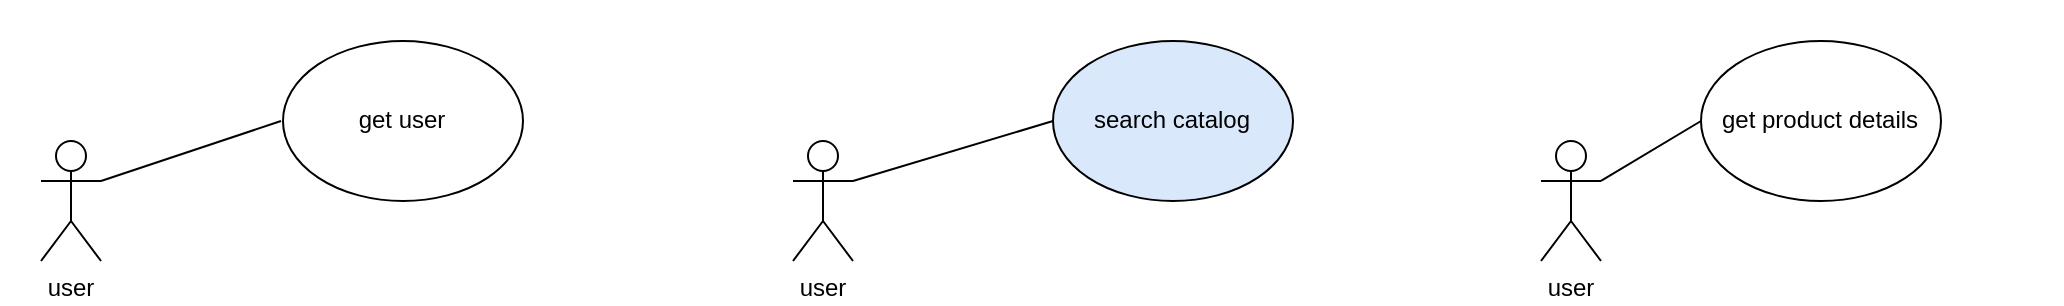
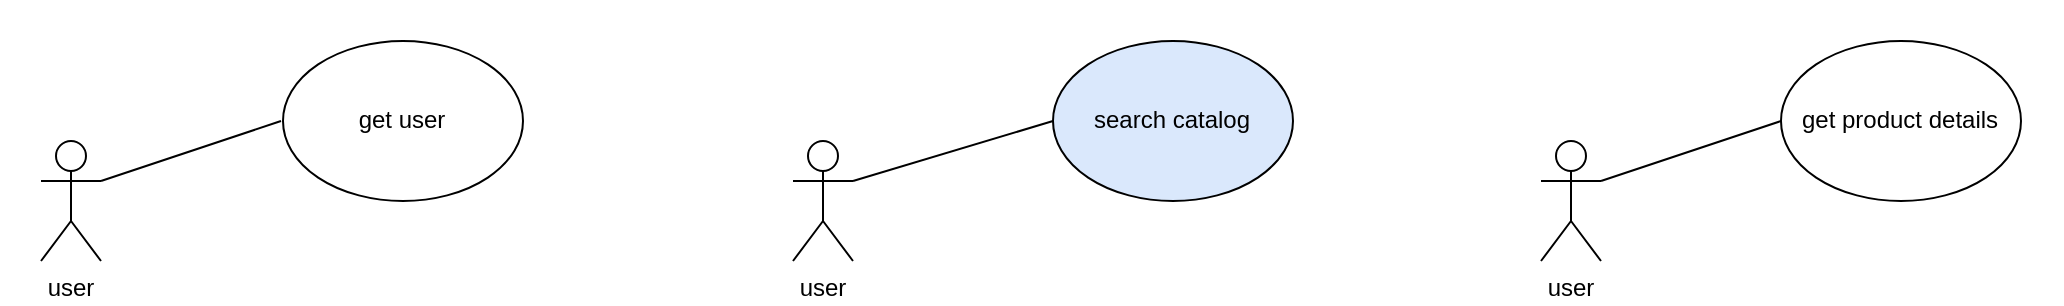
node "get product details": moved (1821, 121) -> (1901, 121)
